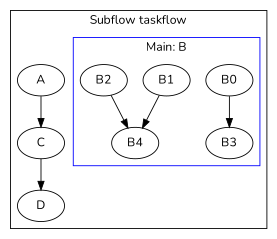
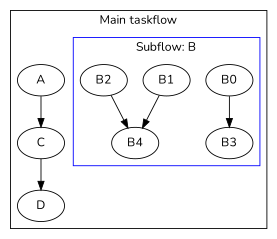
cluster "Subflow taskflow": label "Subflow taskflow" -> "Main taskflow"
cluster "Main: B": label "Main: B" -> "Subflow: B"
